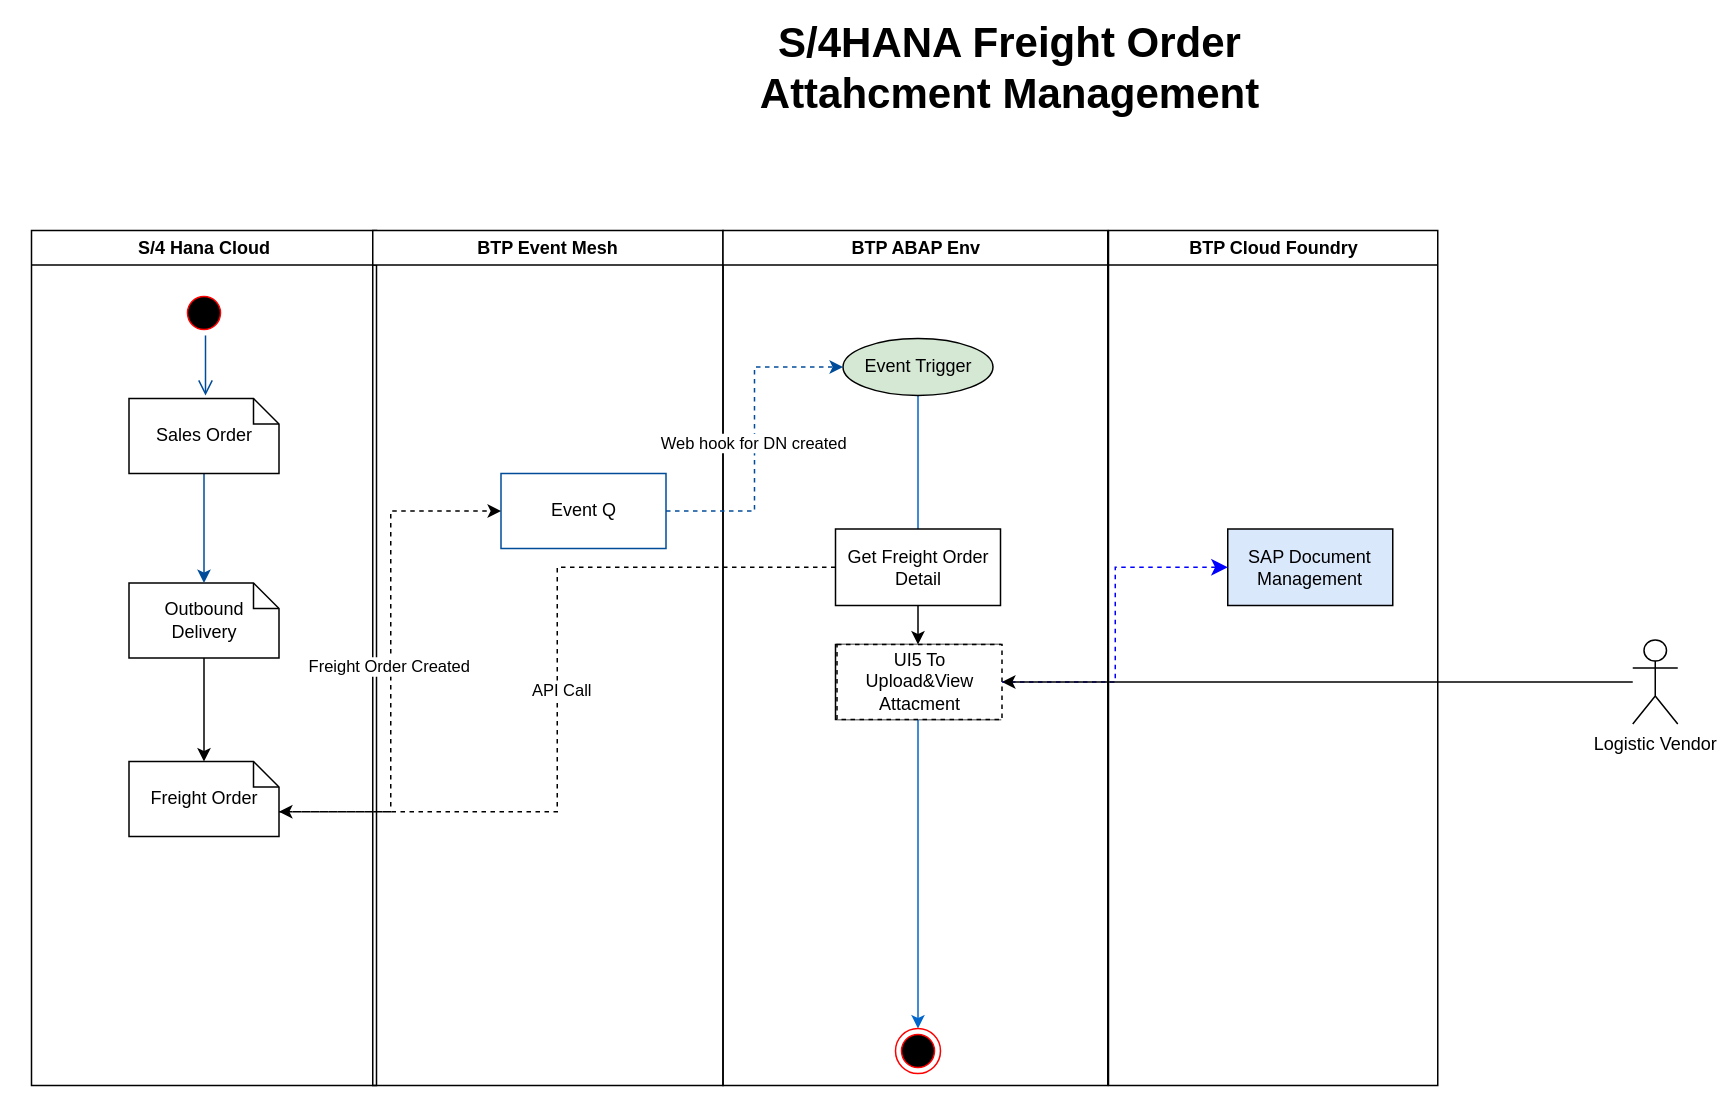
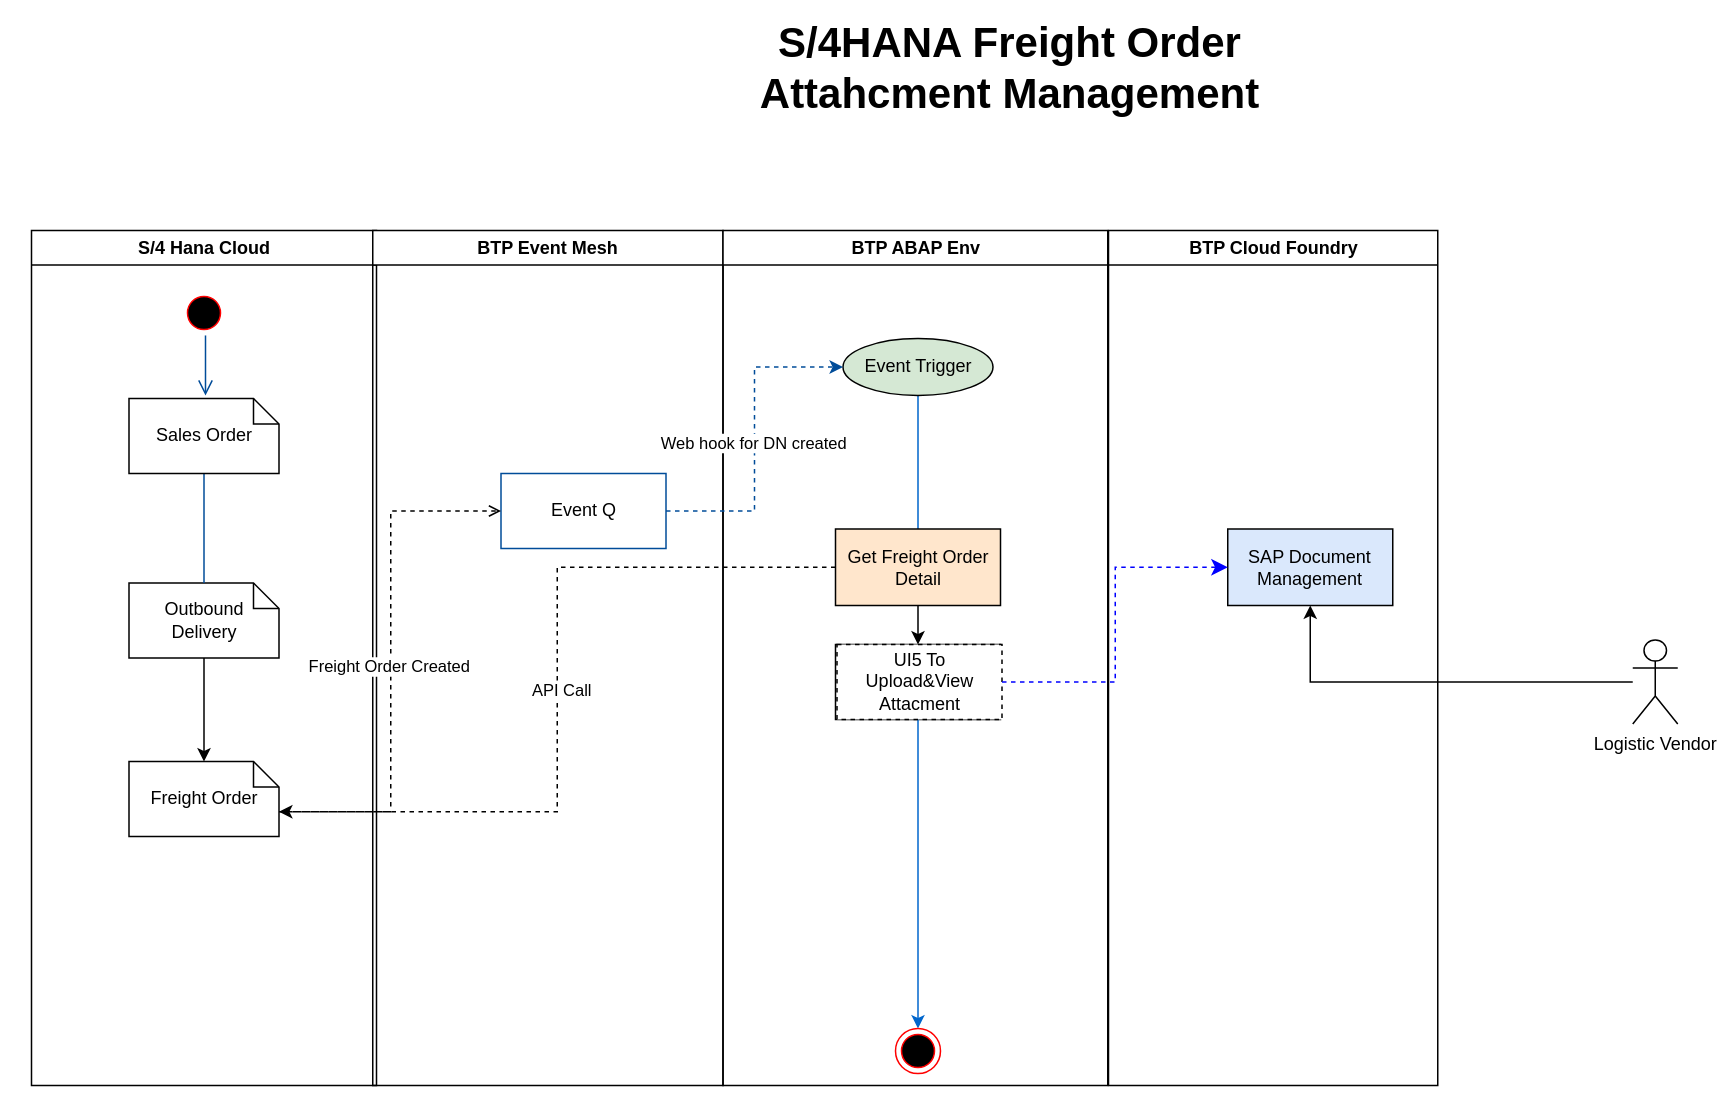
edge "Freight Order" -> "Event Q": arrowhead classic -> open
node "Get Freight Order Detail": fillcolor #ffffff -> #ffe6cc
edge "Sales Order" -> "Outbound Delivery": arrowhead classic -> none
edge "Logistic Vendor" -> "UI5 To Upload&View Attacment": now "Logistic Vendor" -> "SAP Document Management"
